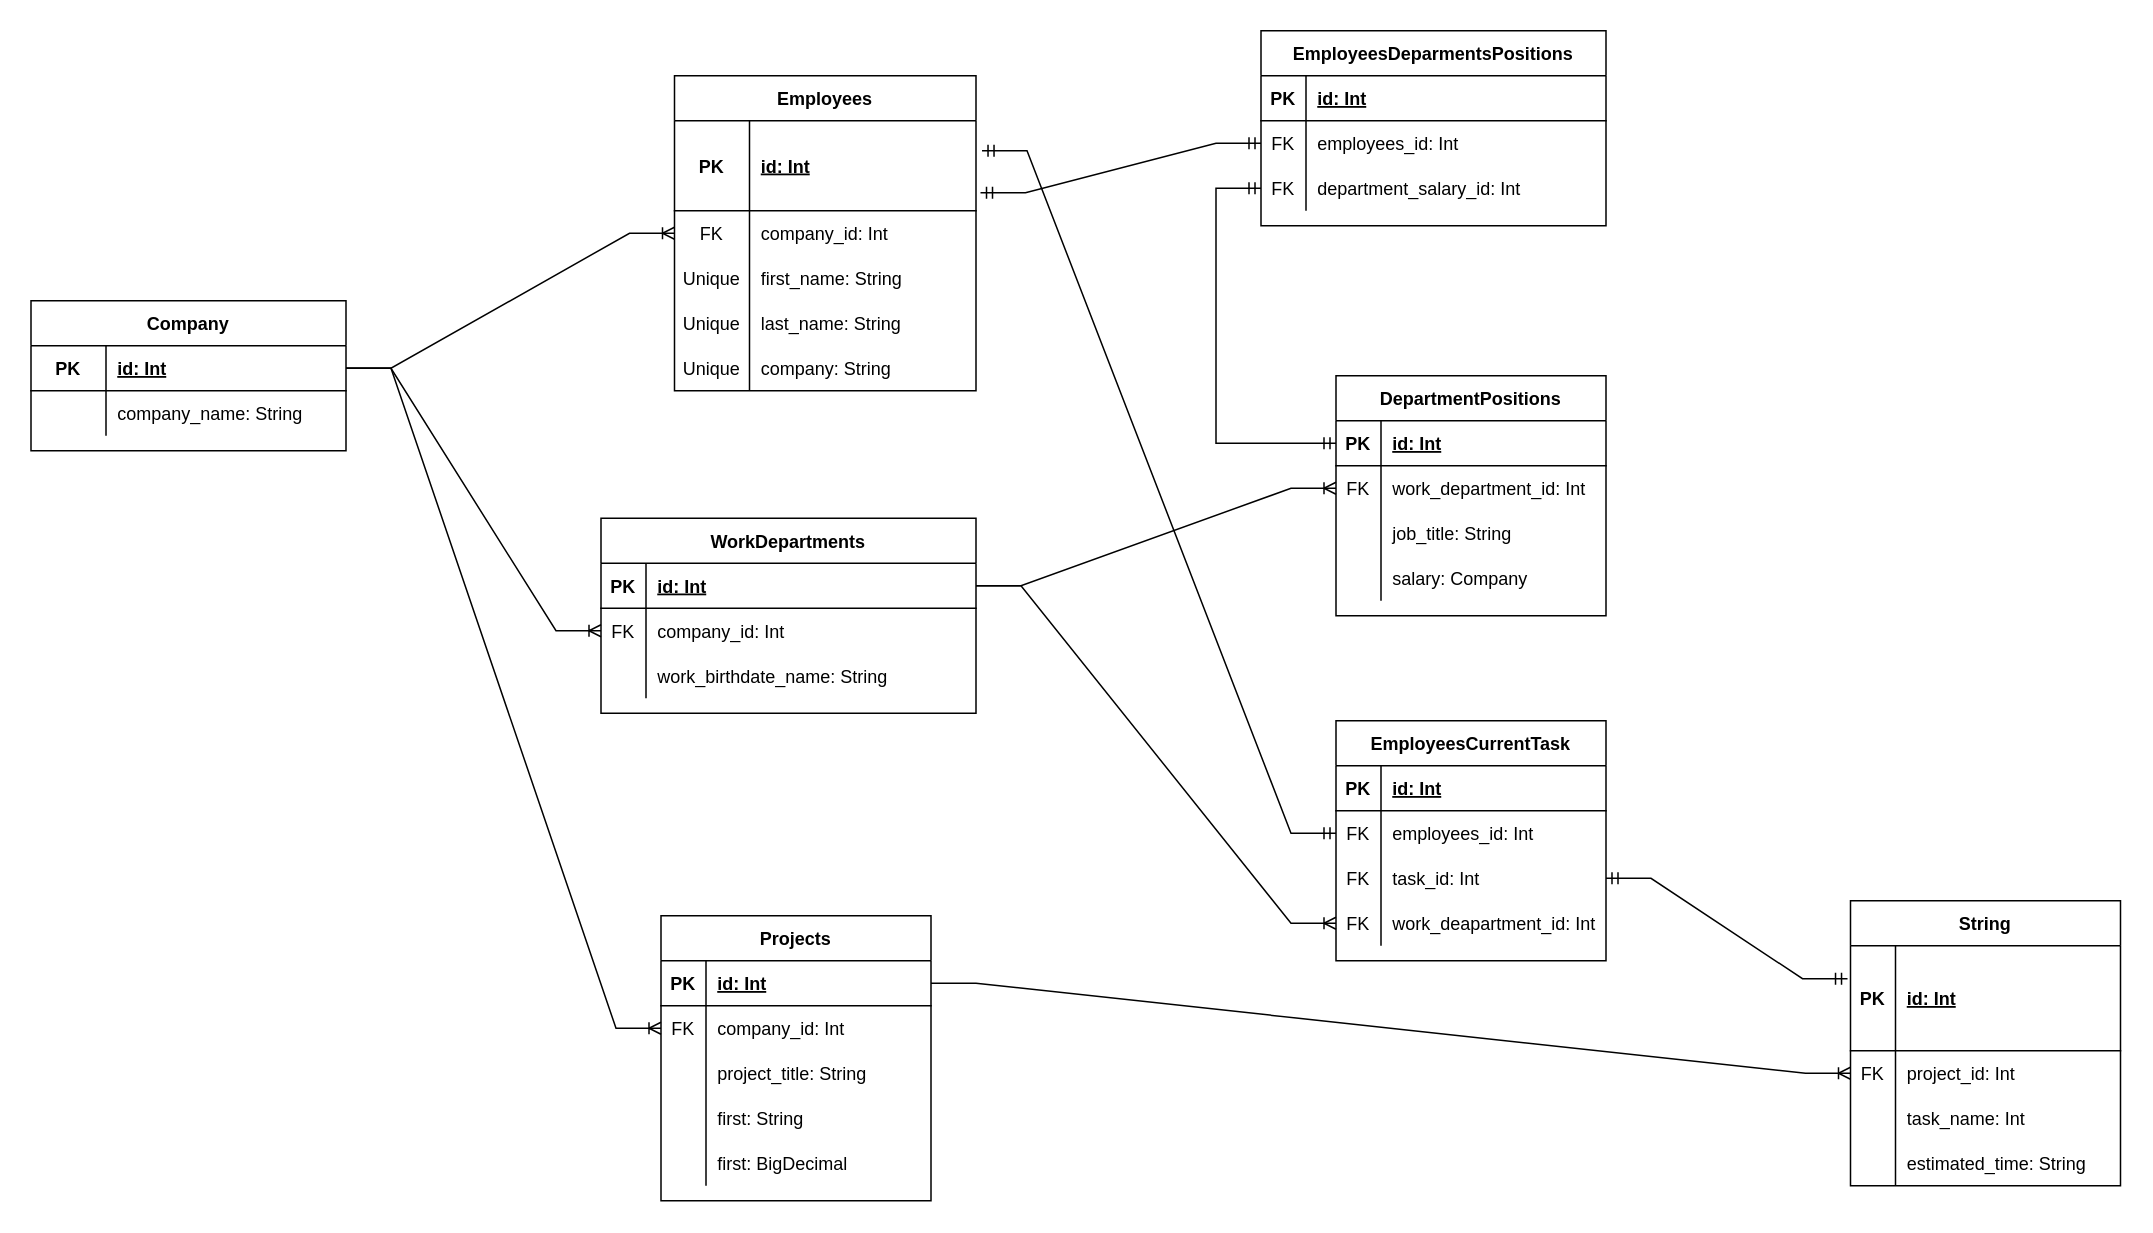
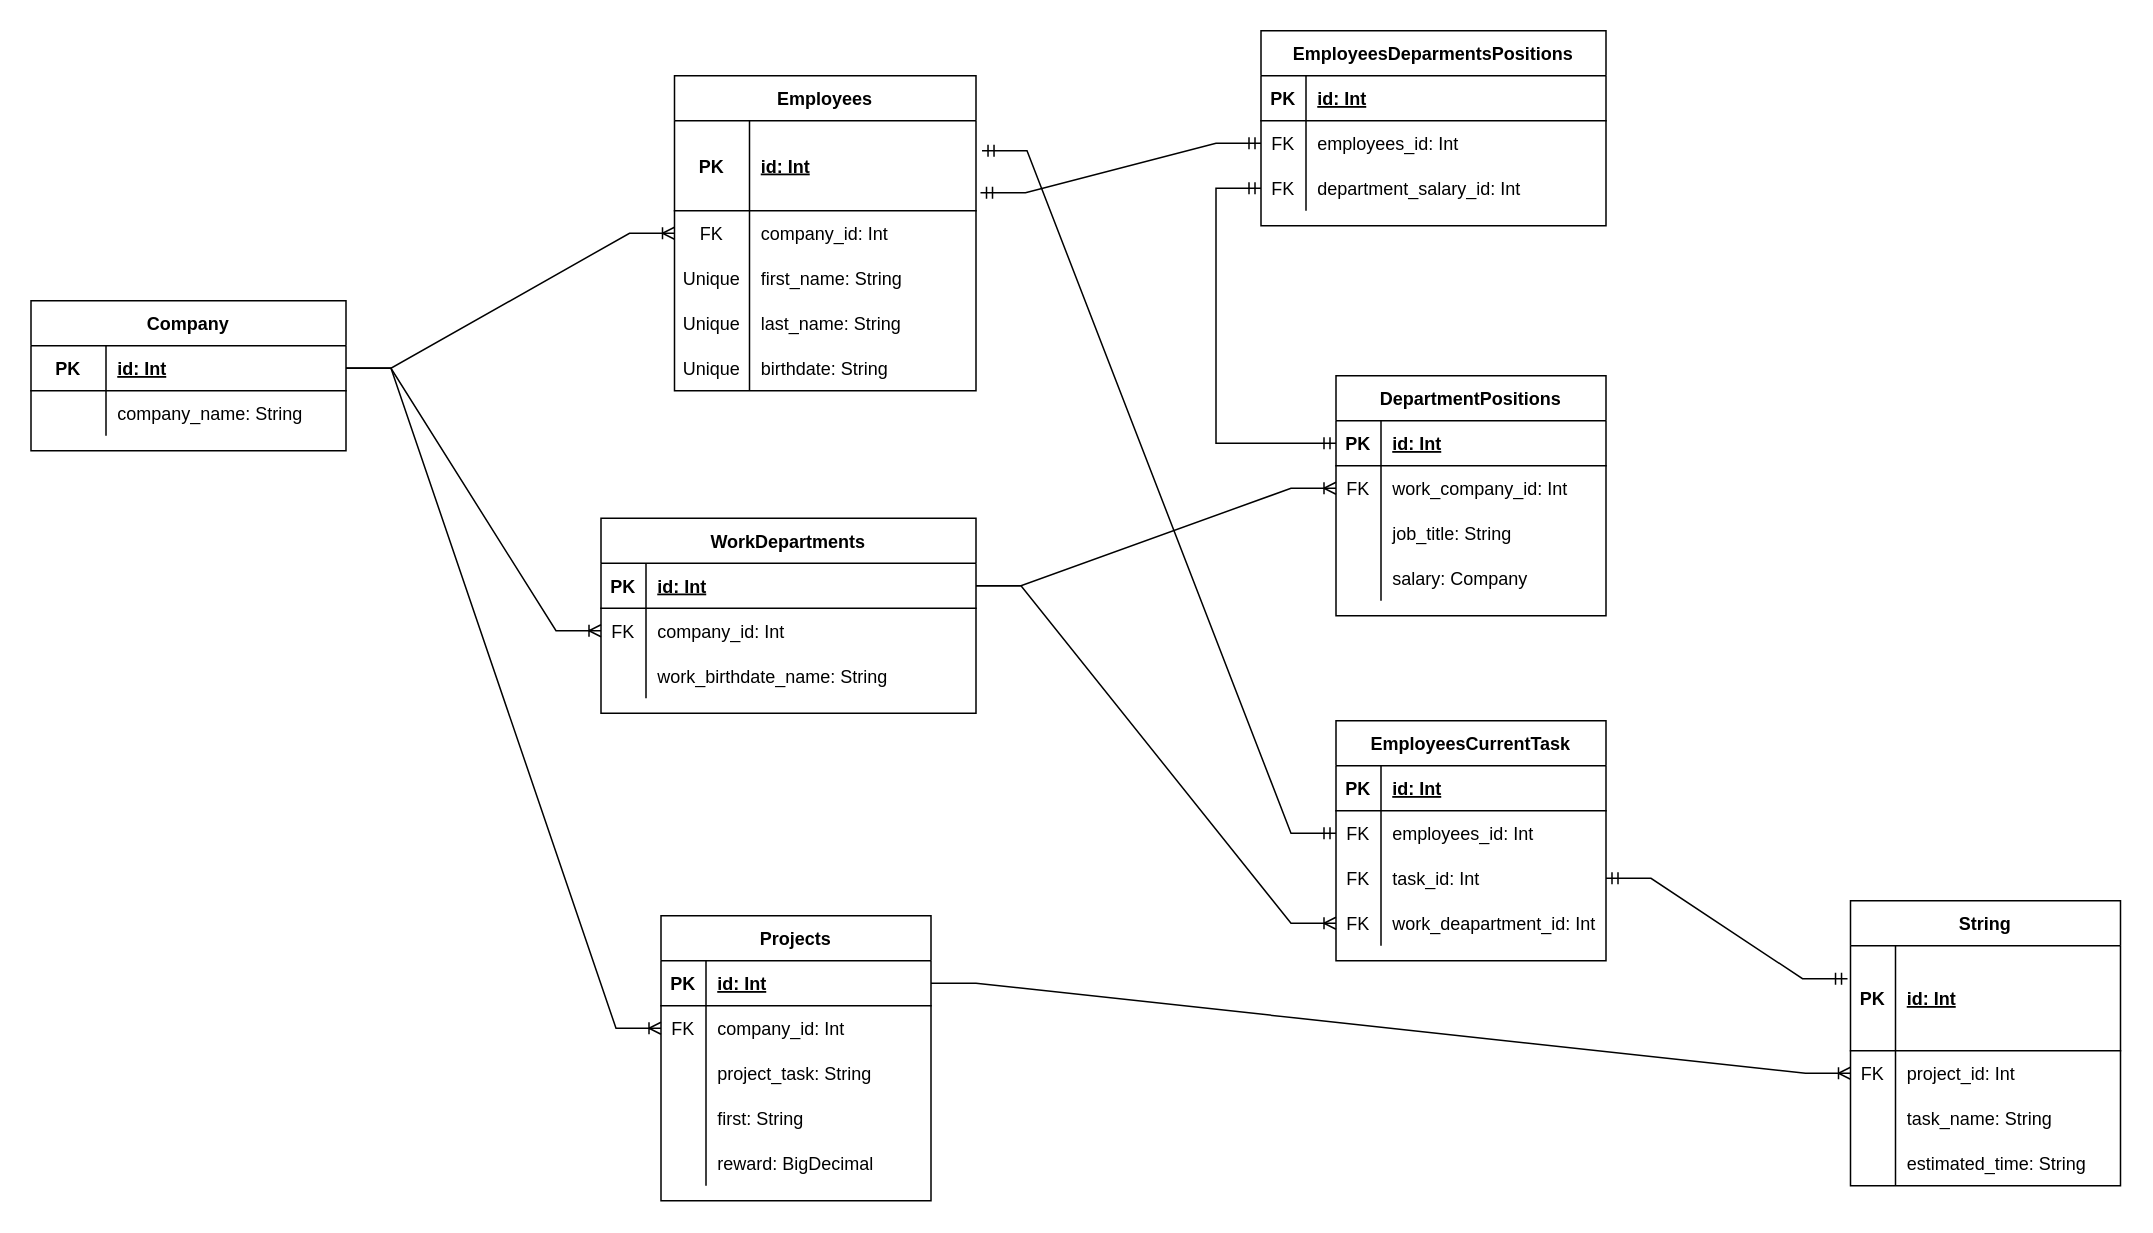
node "company: String": label "company: String" -> "birthdate: String"
node "work_department_id: Int": label "work_department_id: Int" -> "work_company_id: Int"
node "project_title: String": label "project_title: String" -> "project_task: String"
node "task_name: Int": label "task_name: Int" -> "task_name: String"
node "first: BigDecimal": label "first: BigDecimal" -> "reward: BigDecimal"
